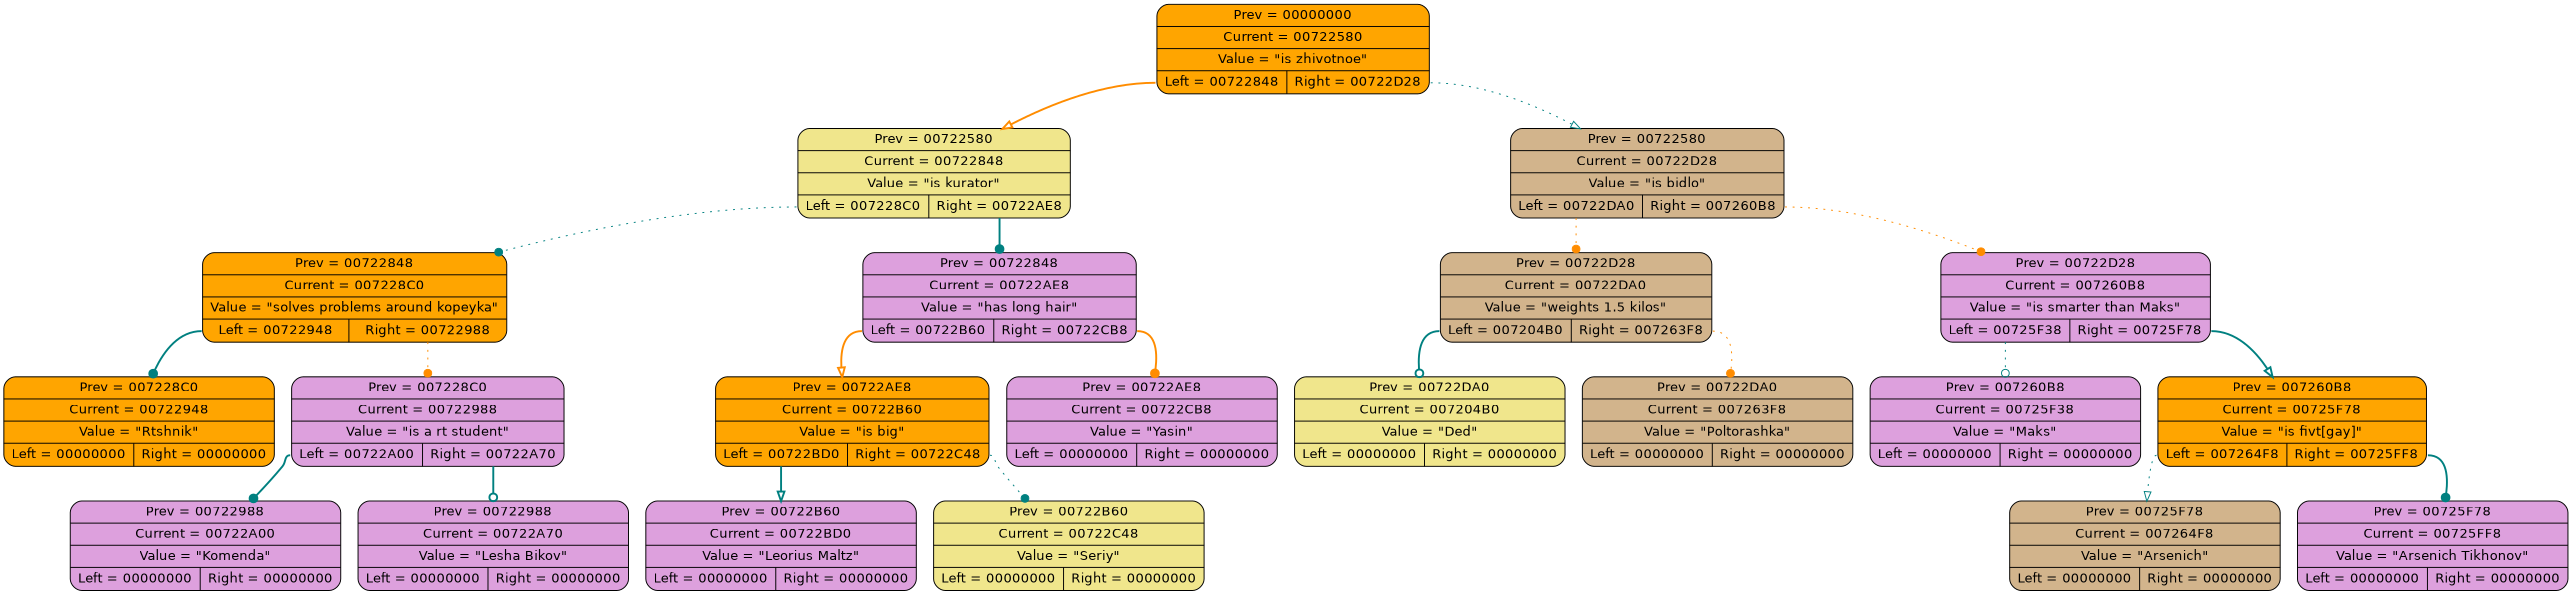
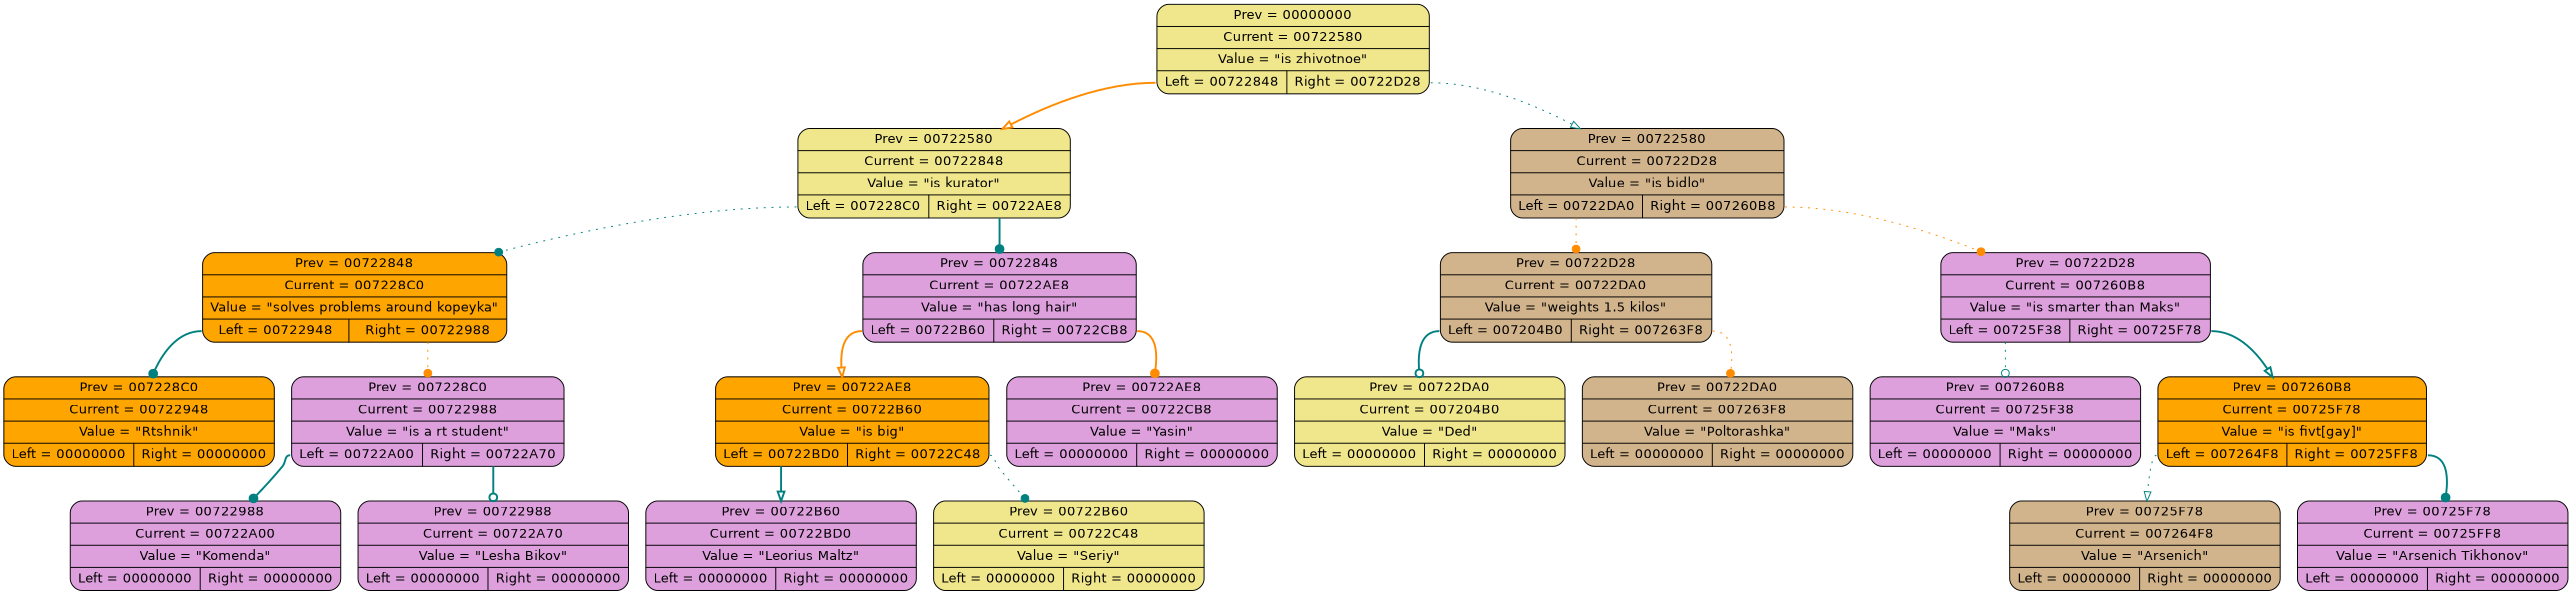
node "Prev = 00000000": fillcolor orange -> khaki
